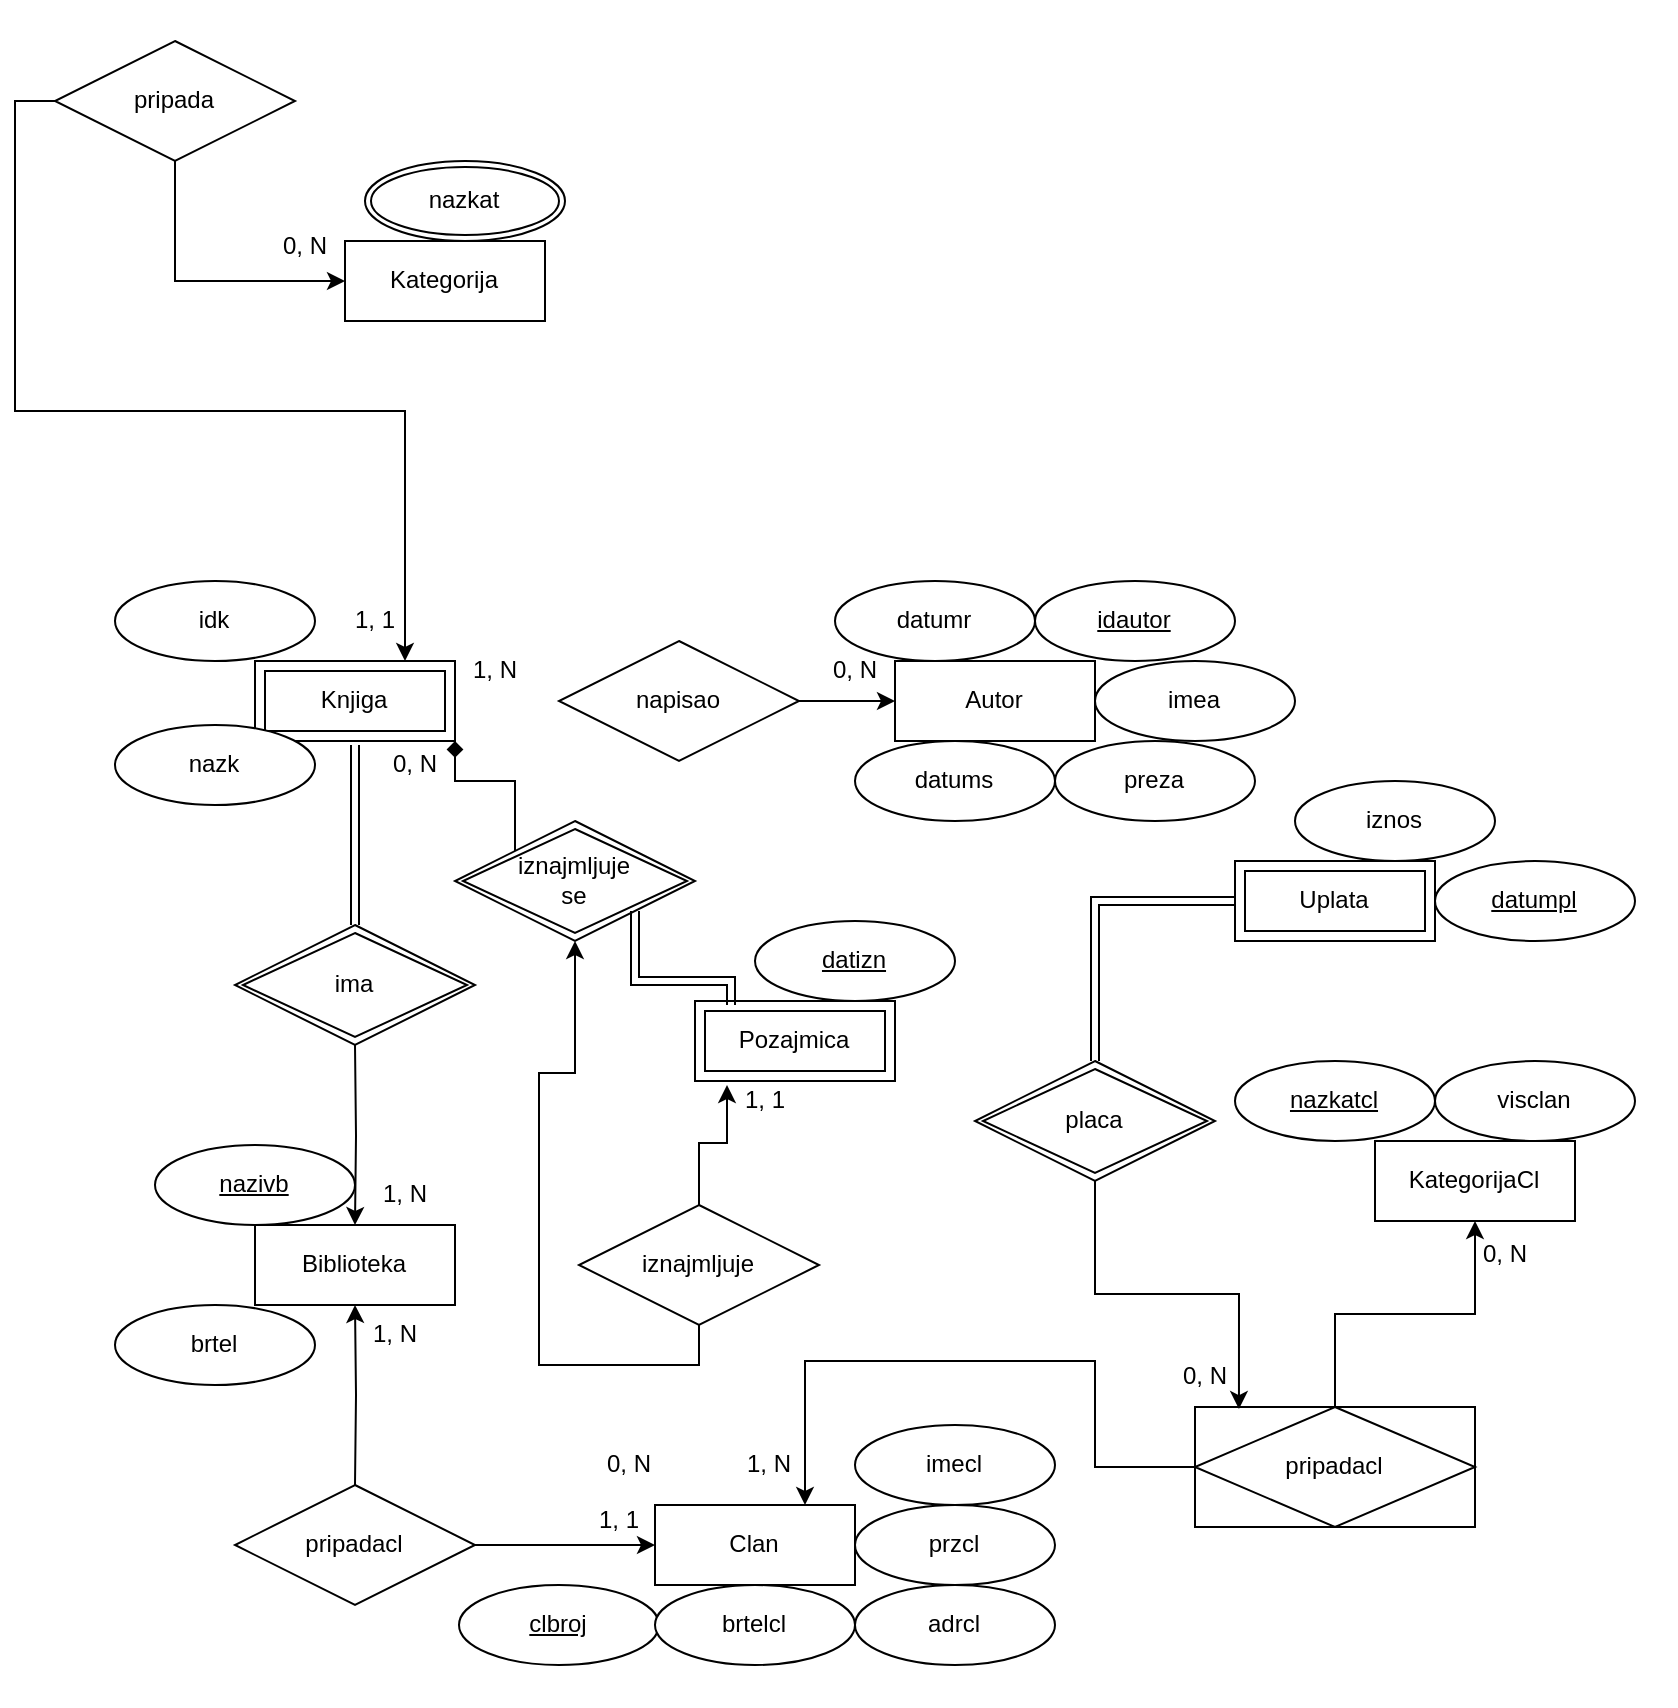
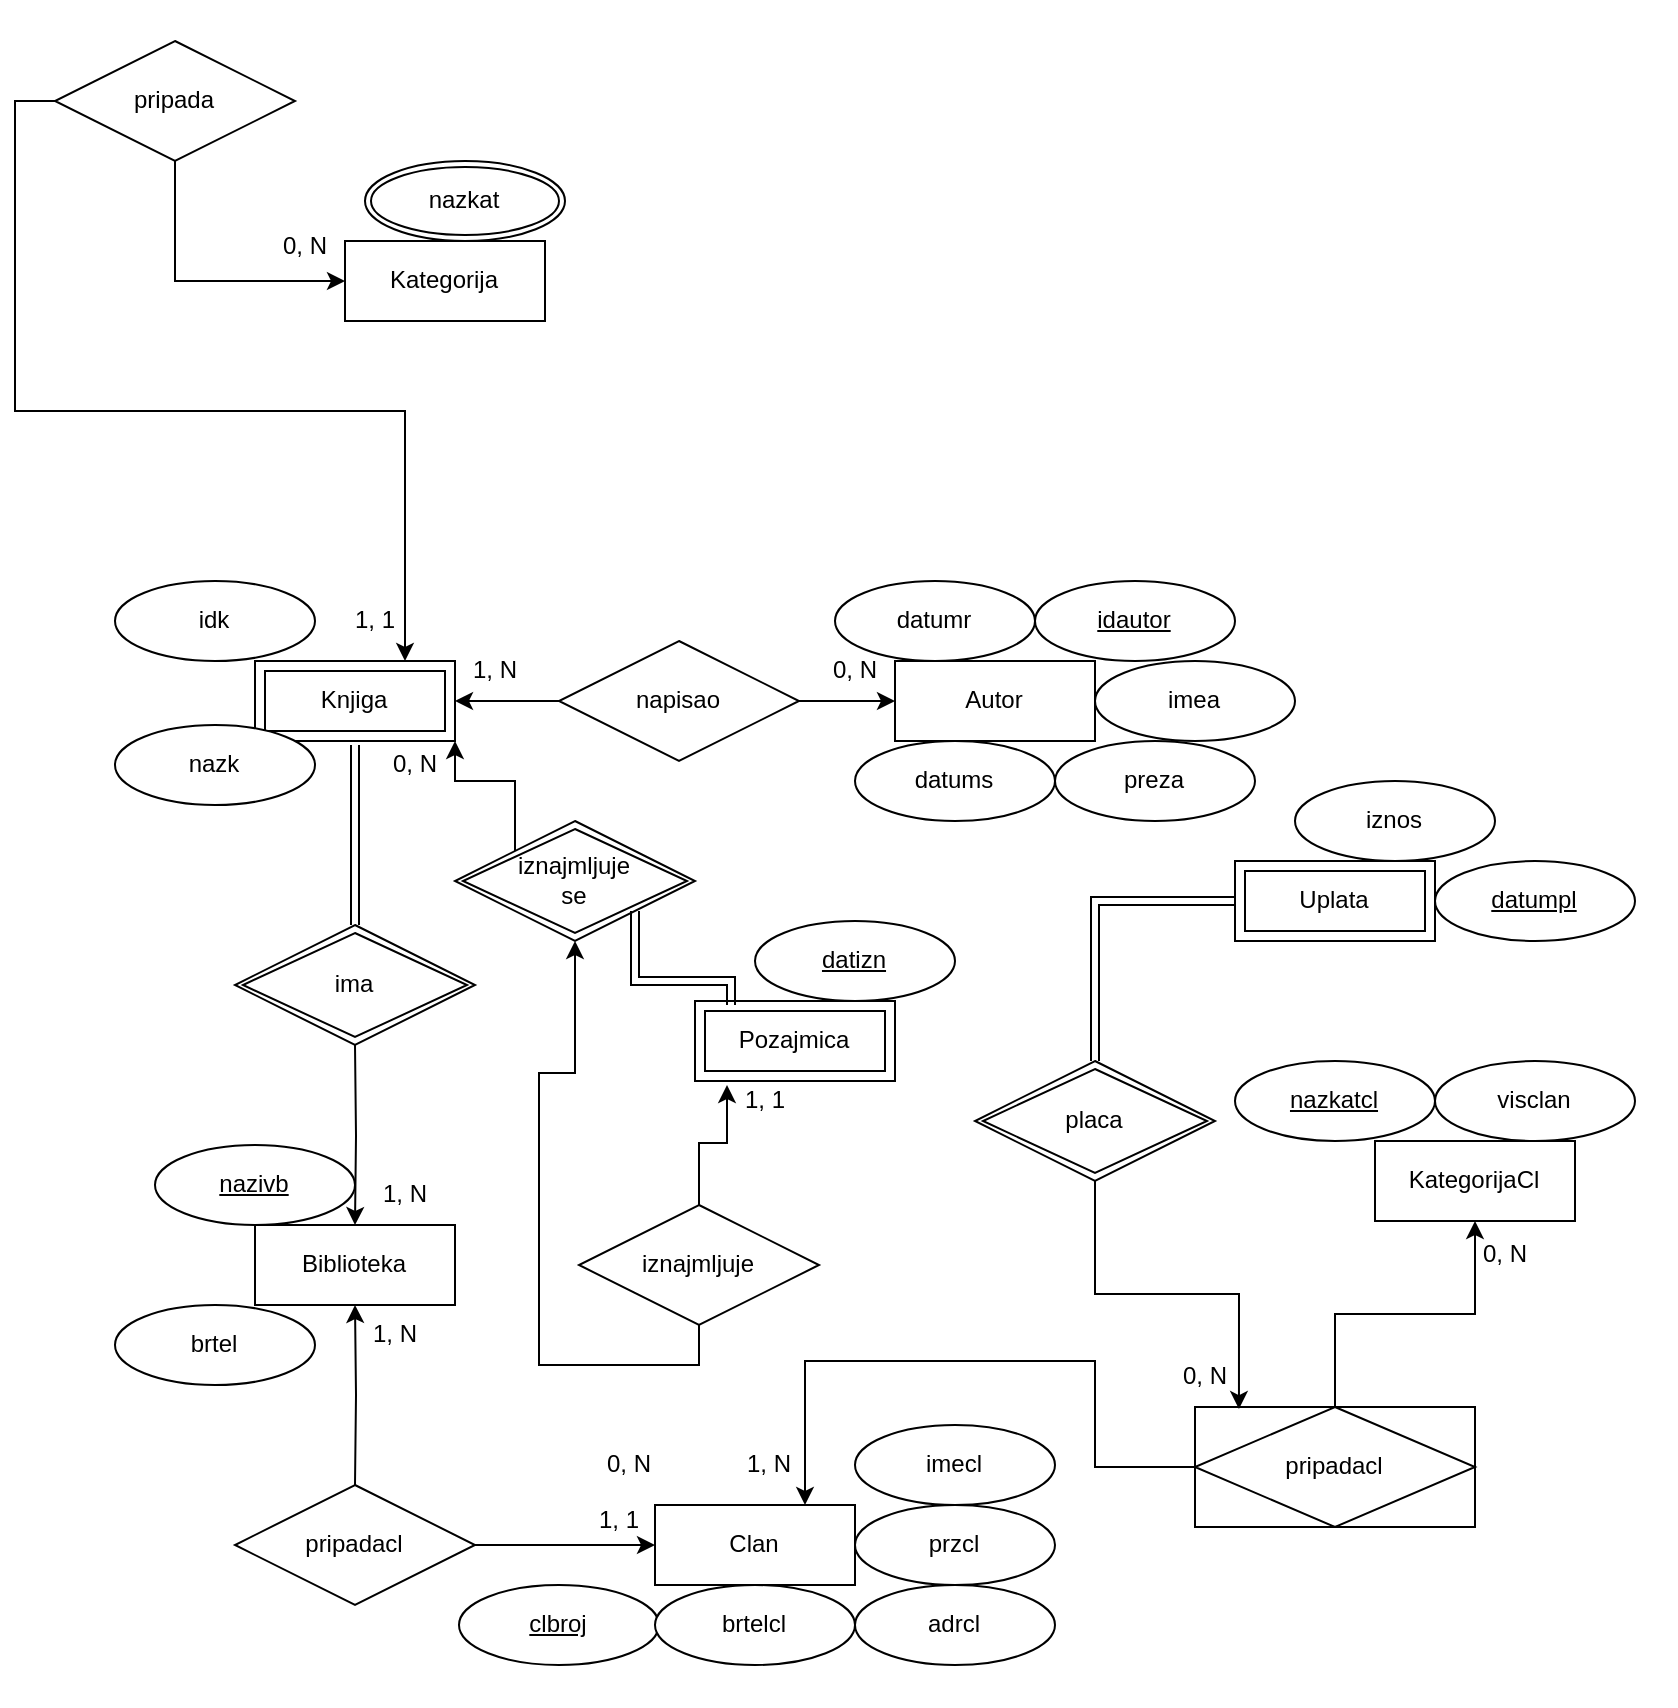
edge "napisao" -> "Knjiga": added
edge "iznajmljuje se" -> "Knjiga": arrowhead diamond -> classic
